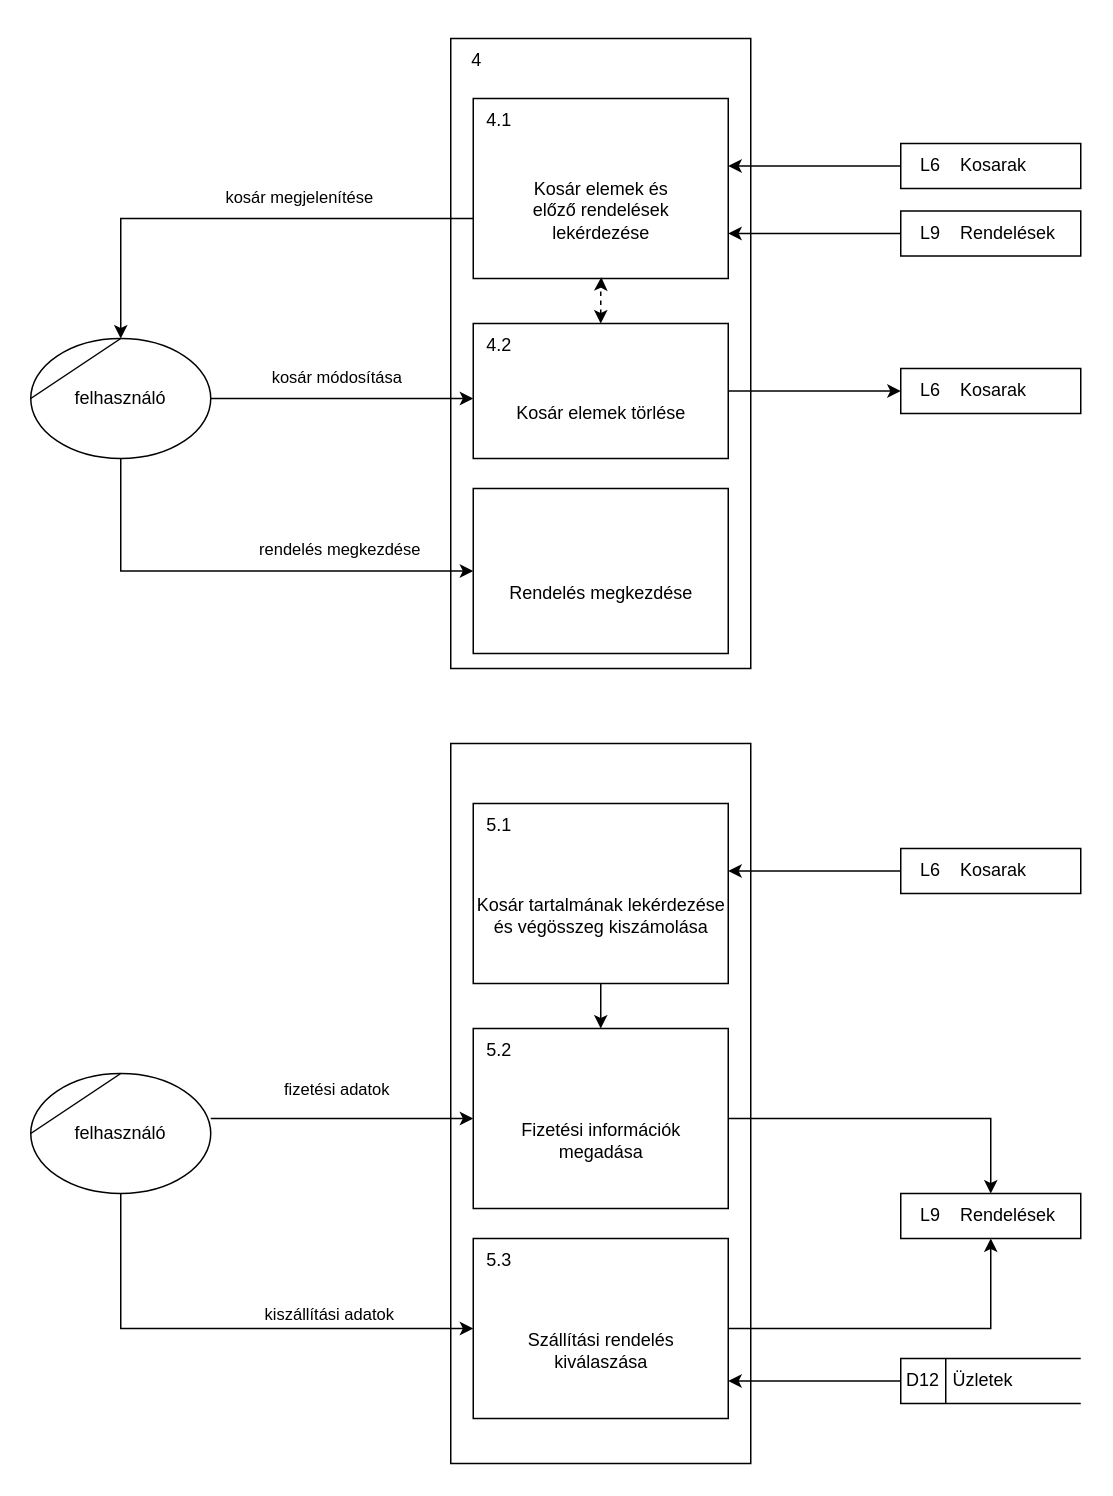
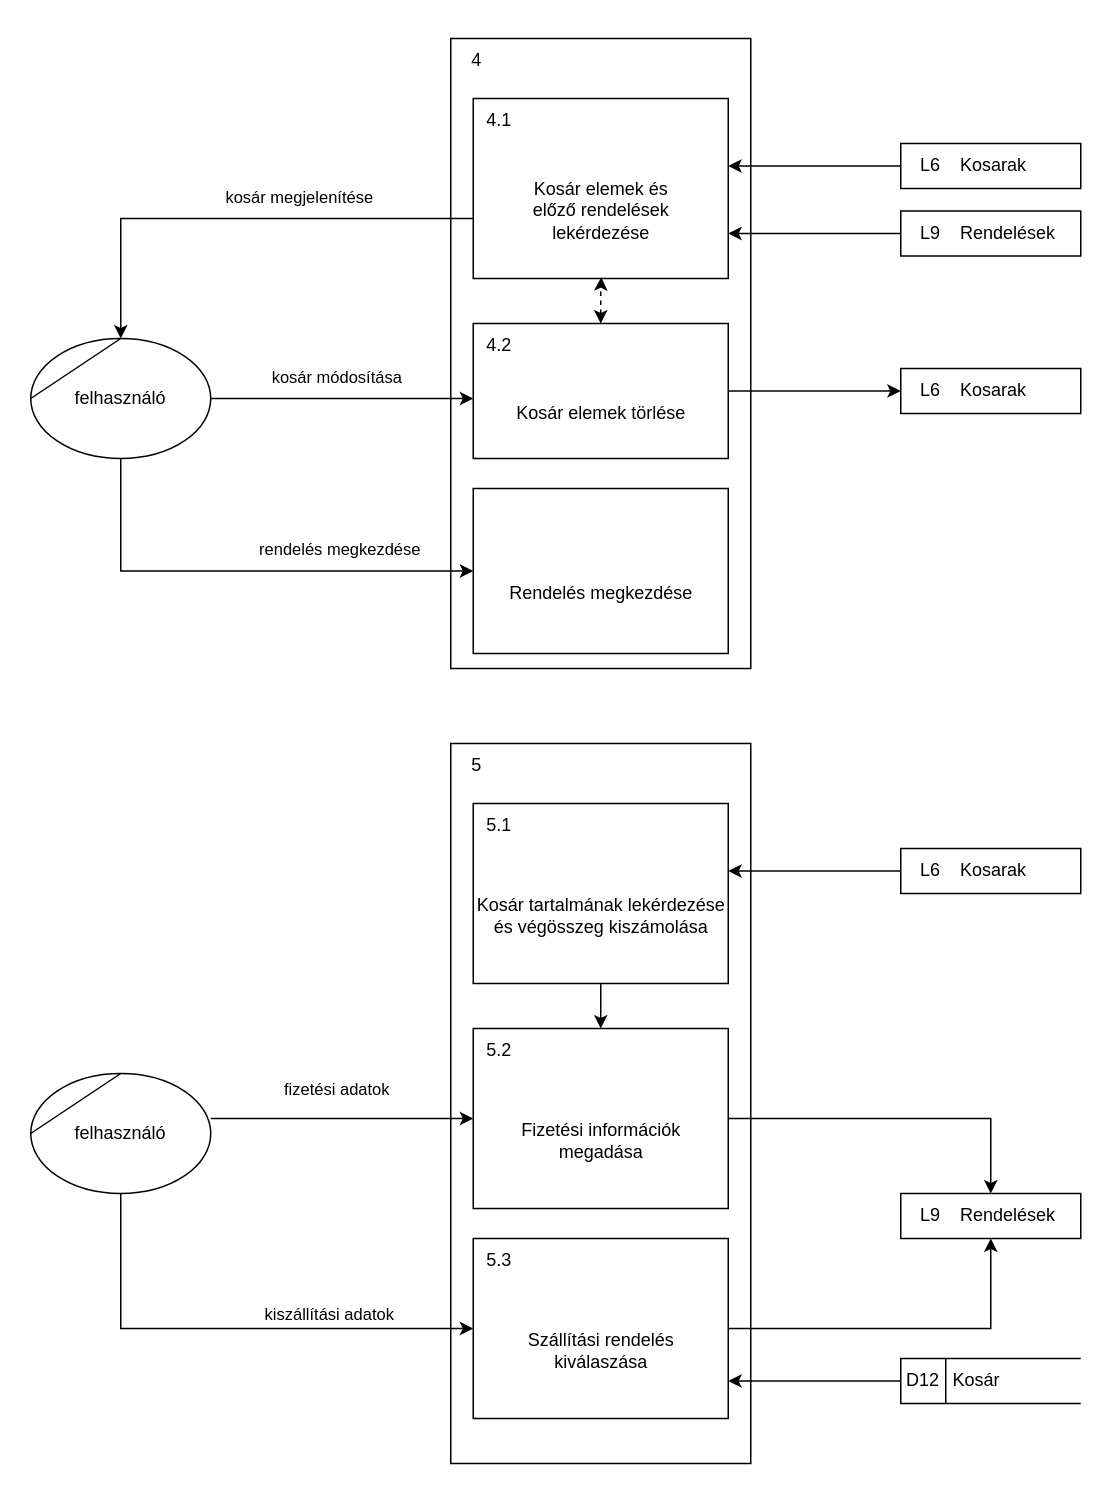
node "5": added
node "Üzletek": label "Üzletek" -> "Kosár"
